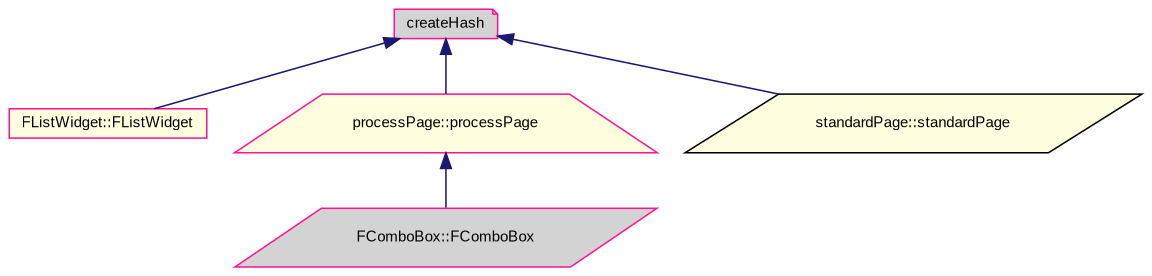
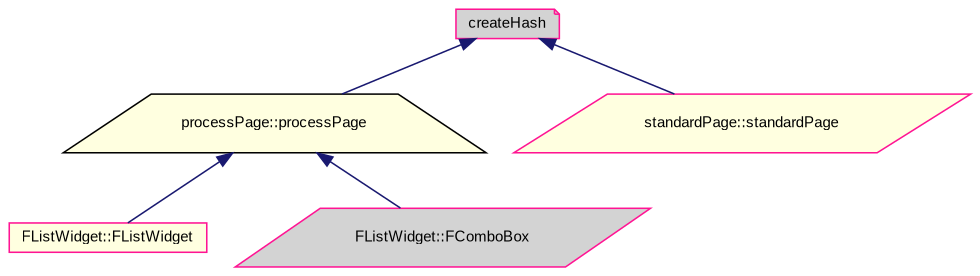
edge "FListWidget::FListWidget" -> "createHash": now "FListWidget::FListWidget" -> "processPage::processPage"
node "processPage::processPage": color deeppink -> black
node "standardPage::standardPage": color black -> deeppink
node "FComboBox::FComboBox": label "FComboBox::FComboBox" -> "FListWidget::FComboBox"
